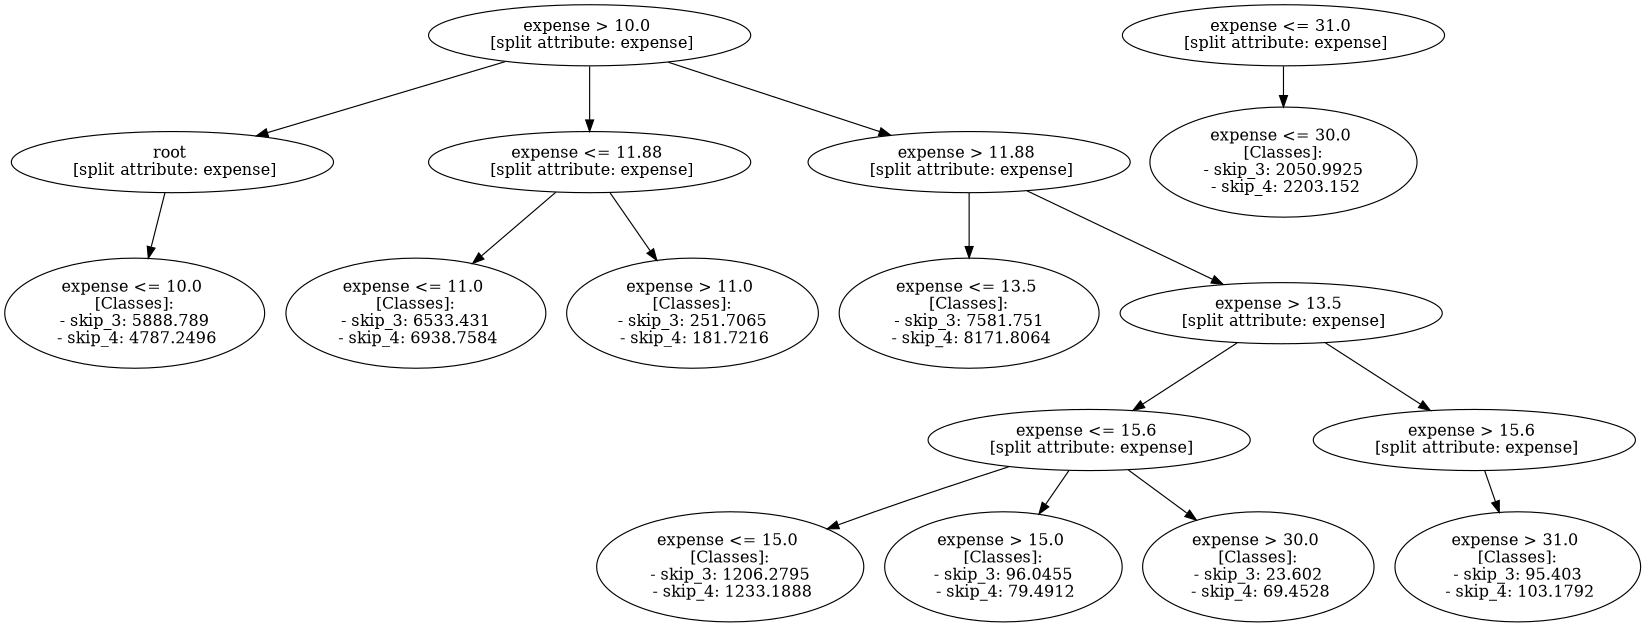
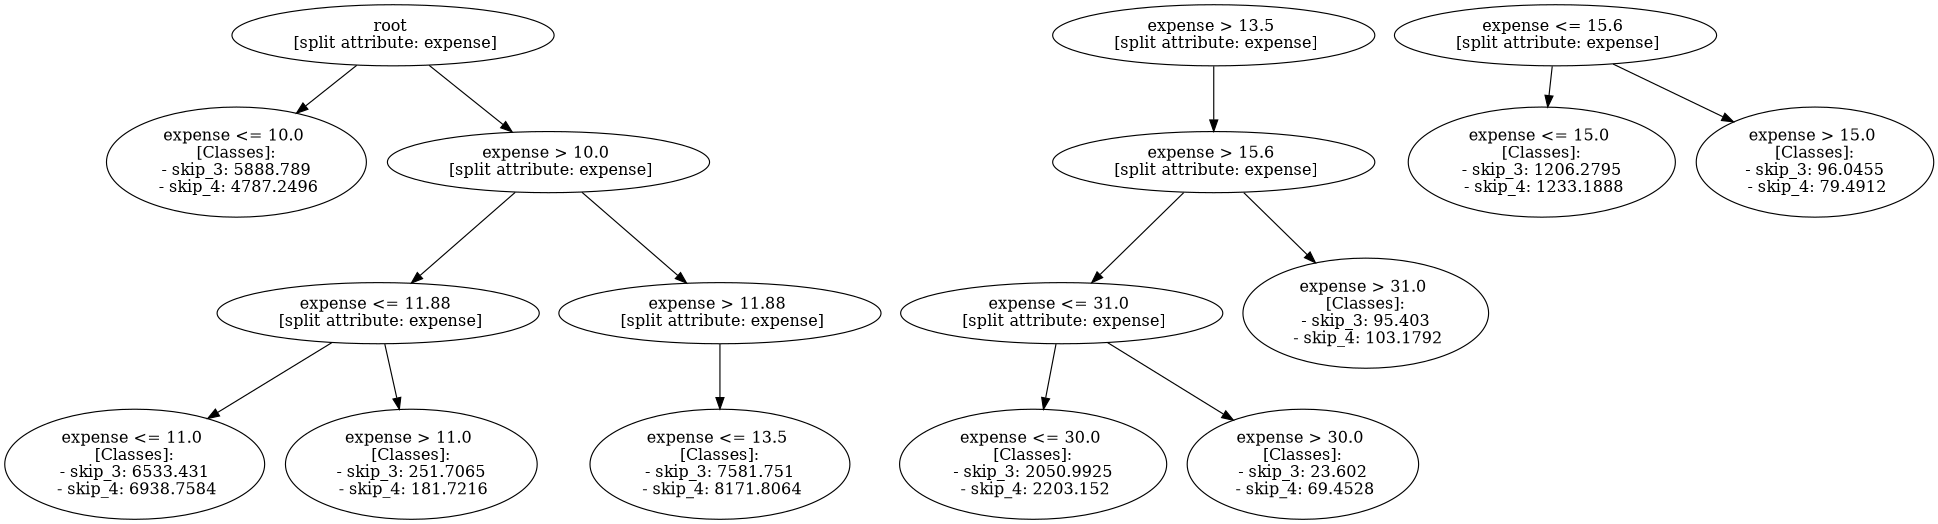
edge "expense > 10.0 [split attribute: expense]" -> "root [split attribute: expense]": reversed
edge "expense > 15.6 [split attribute: expense]" -> "expense <= 31.0 [split attribute: expense]": added
edge "expense > 11.88 [split attribute: expense]" -> "expense > 13.5 [split attribute: expense]": removed
edge "expense > 13.5 [split attribute: expense]" -> "expense <= 15.6 [split attribute: expense]": removed
edge "expense <= 15.6 [split attribute: expense]" -> "expense > 30.0 [Classes]: - skip_3: 23.602 - skip_4: 69.4528": now "expense <= 31.0 [split attribute: expense]" -> "expense > 30.0 [Classes]: - skip_3: 23.602 - skip_4: 69.4528"
